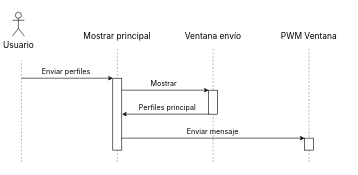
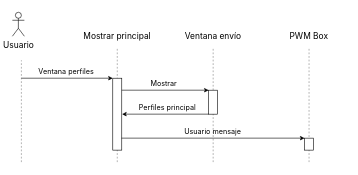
node "PWM Ventana": label "PWM Ventana" -> "PWM Box"
node "Enviar perfiles": label "Enviar perfiles" -> "Ventana perfiles"
node "Enviar mensaje": label "Enviar mensaje" -> "Usuario mensaje"
